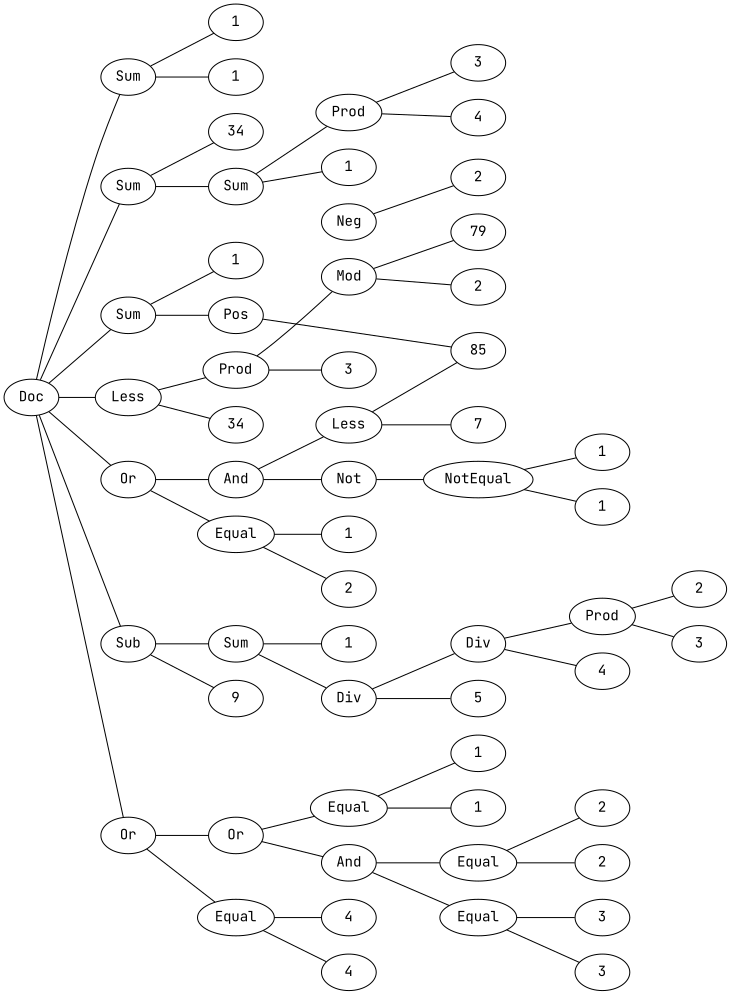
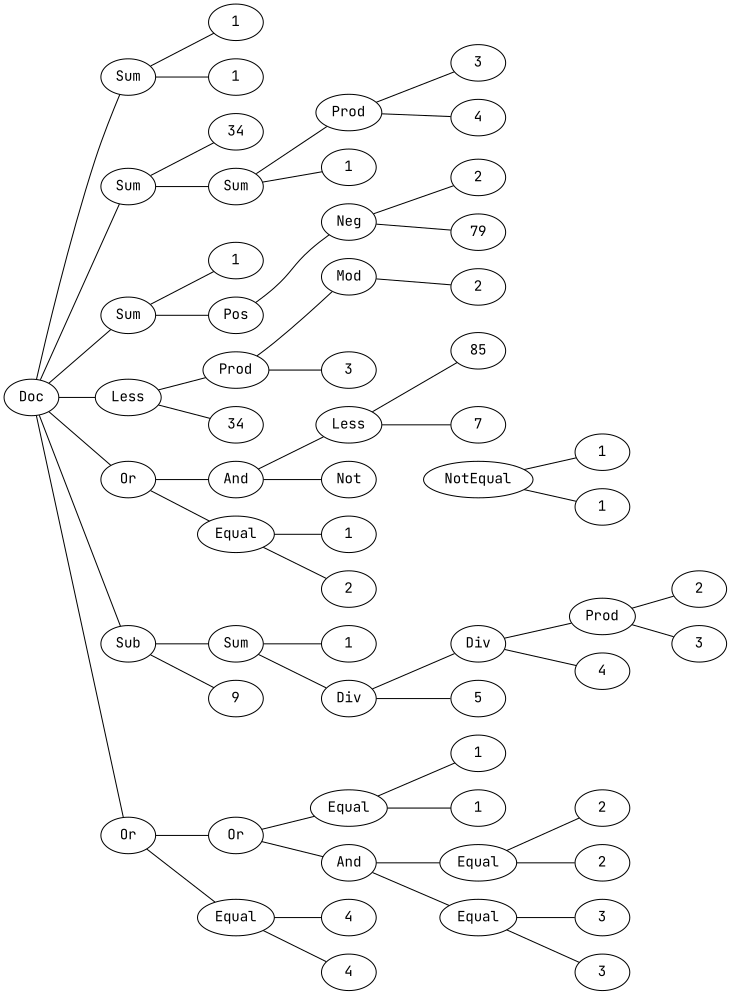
edge "79" -- "Mod": now "79" -- "Neg"
edge "Pos" -- "85": now "Pos" -- "Neg"
edge "Not" -- "NotEqual": removed
